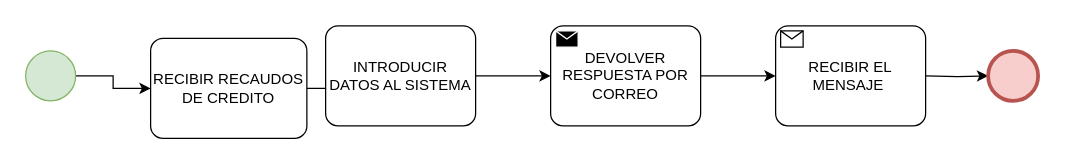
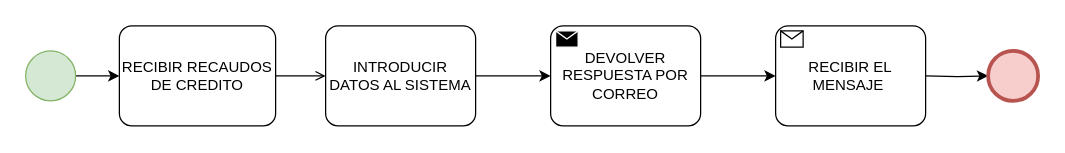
node "RECIBIR RECAUDOS DE CREDITO": moved (229, 88) -> (198, 76)
